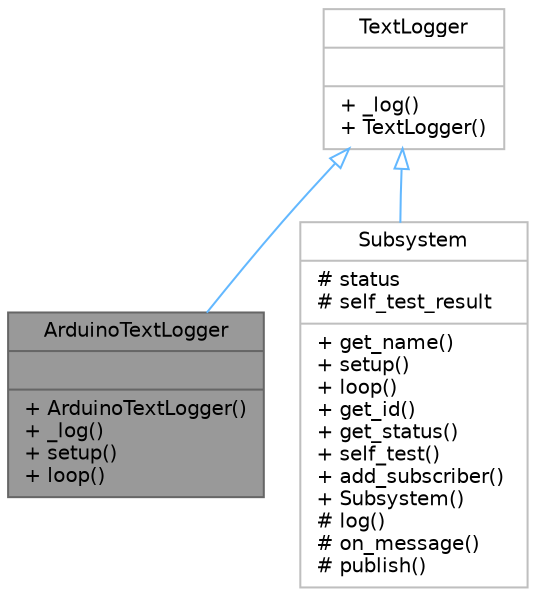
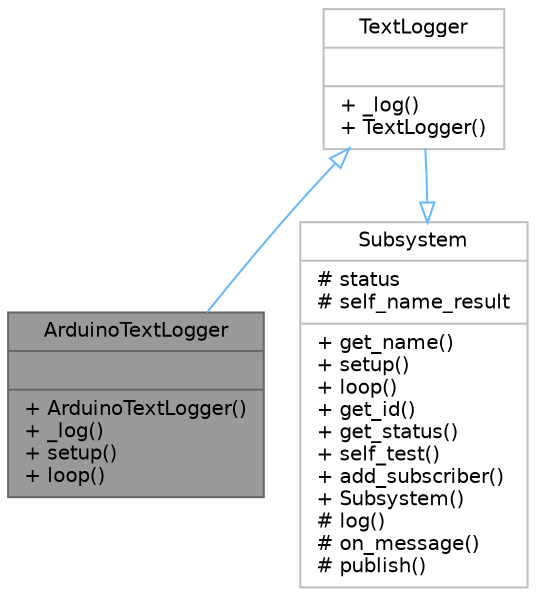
edge "Subsystem" -> "TextLogger": reversed
node "Subsystem": text "# self_test_result" -> "# self_name_result"
